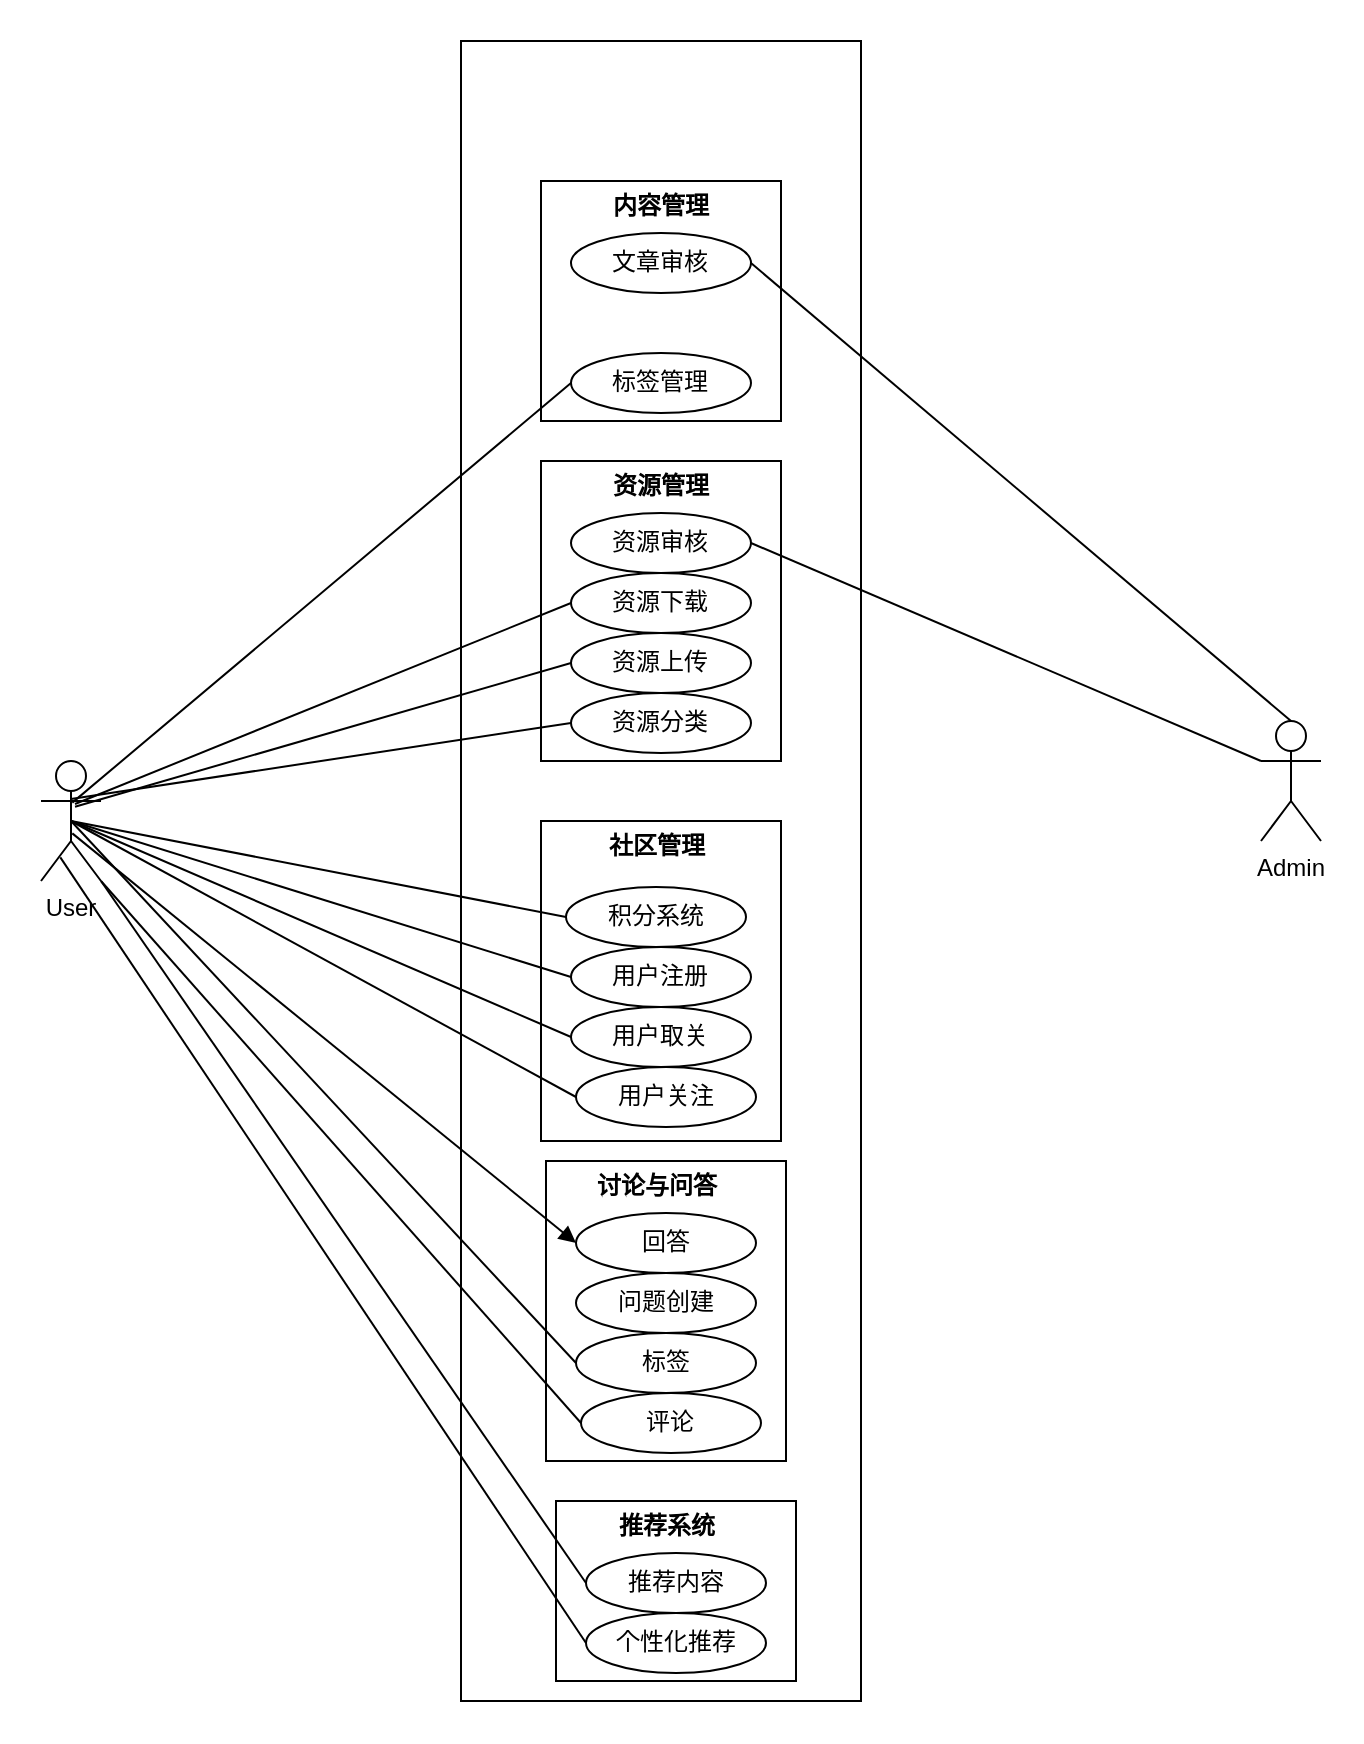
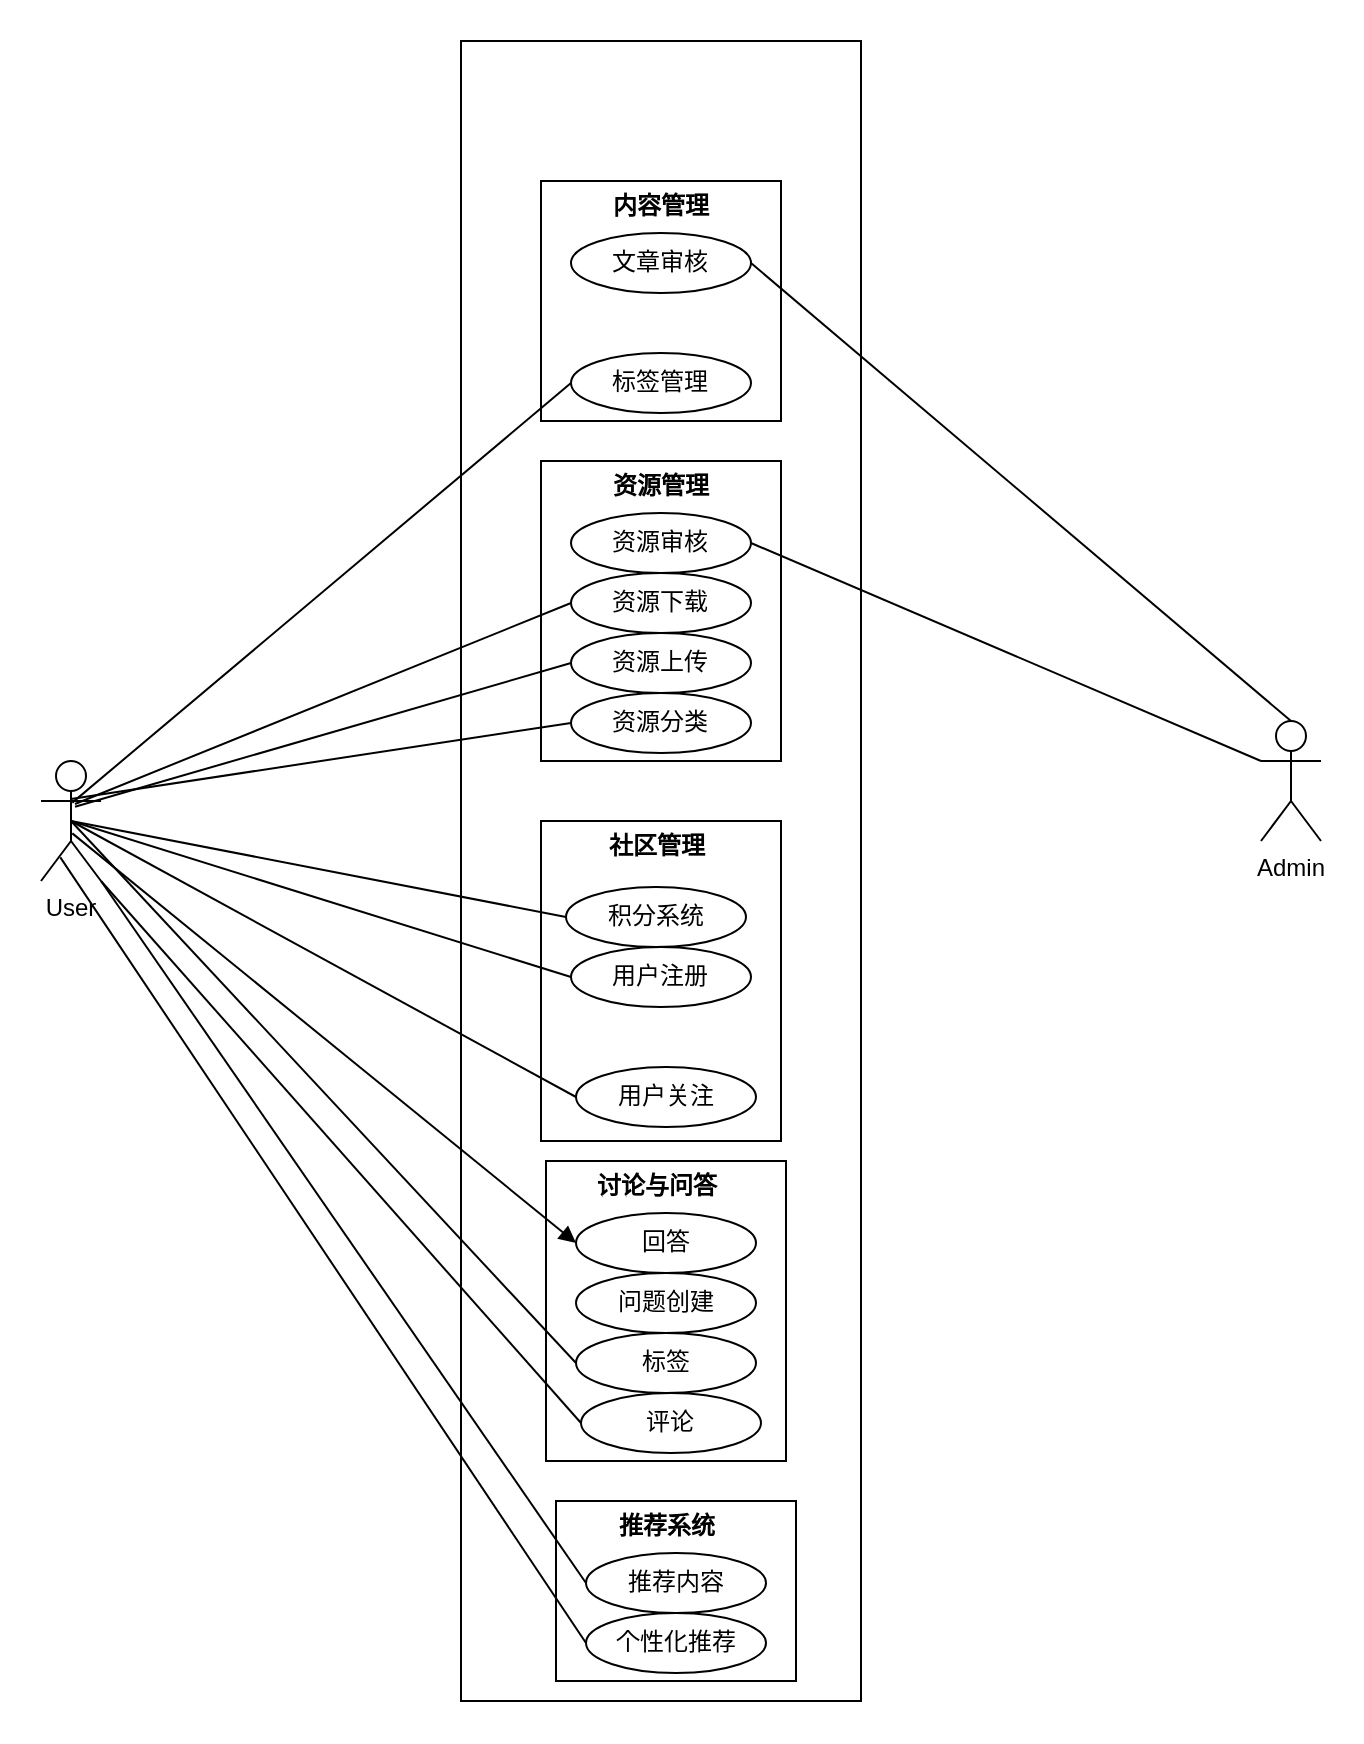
edge "User" -- "用户取关": removed
node "用户取关": removed
